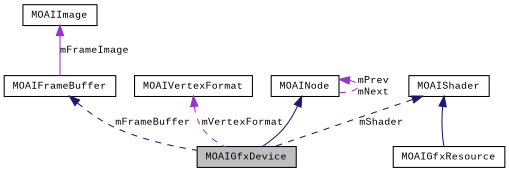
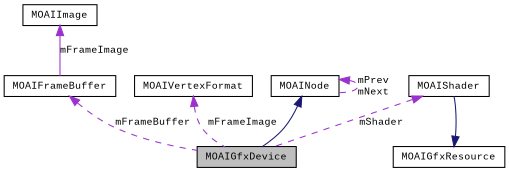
edge "MOAIGfxDevice" -> "MOAIVertexFormat": label "mVertexFormat" -> "mFrameImage"
edge "MOAIGfxDevice" -> "MOAIShader": color midnightblue -> darkorchid3
edge "MOAIGfxResource" -> "MOAIShader": reversed
edge "MOAIGfxDevice" -> "MOAIFrameBuffer": color midnightblue -> darkorchid3
